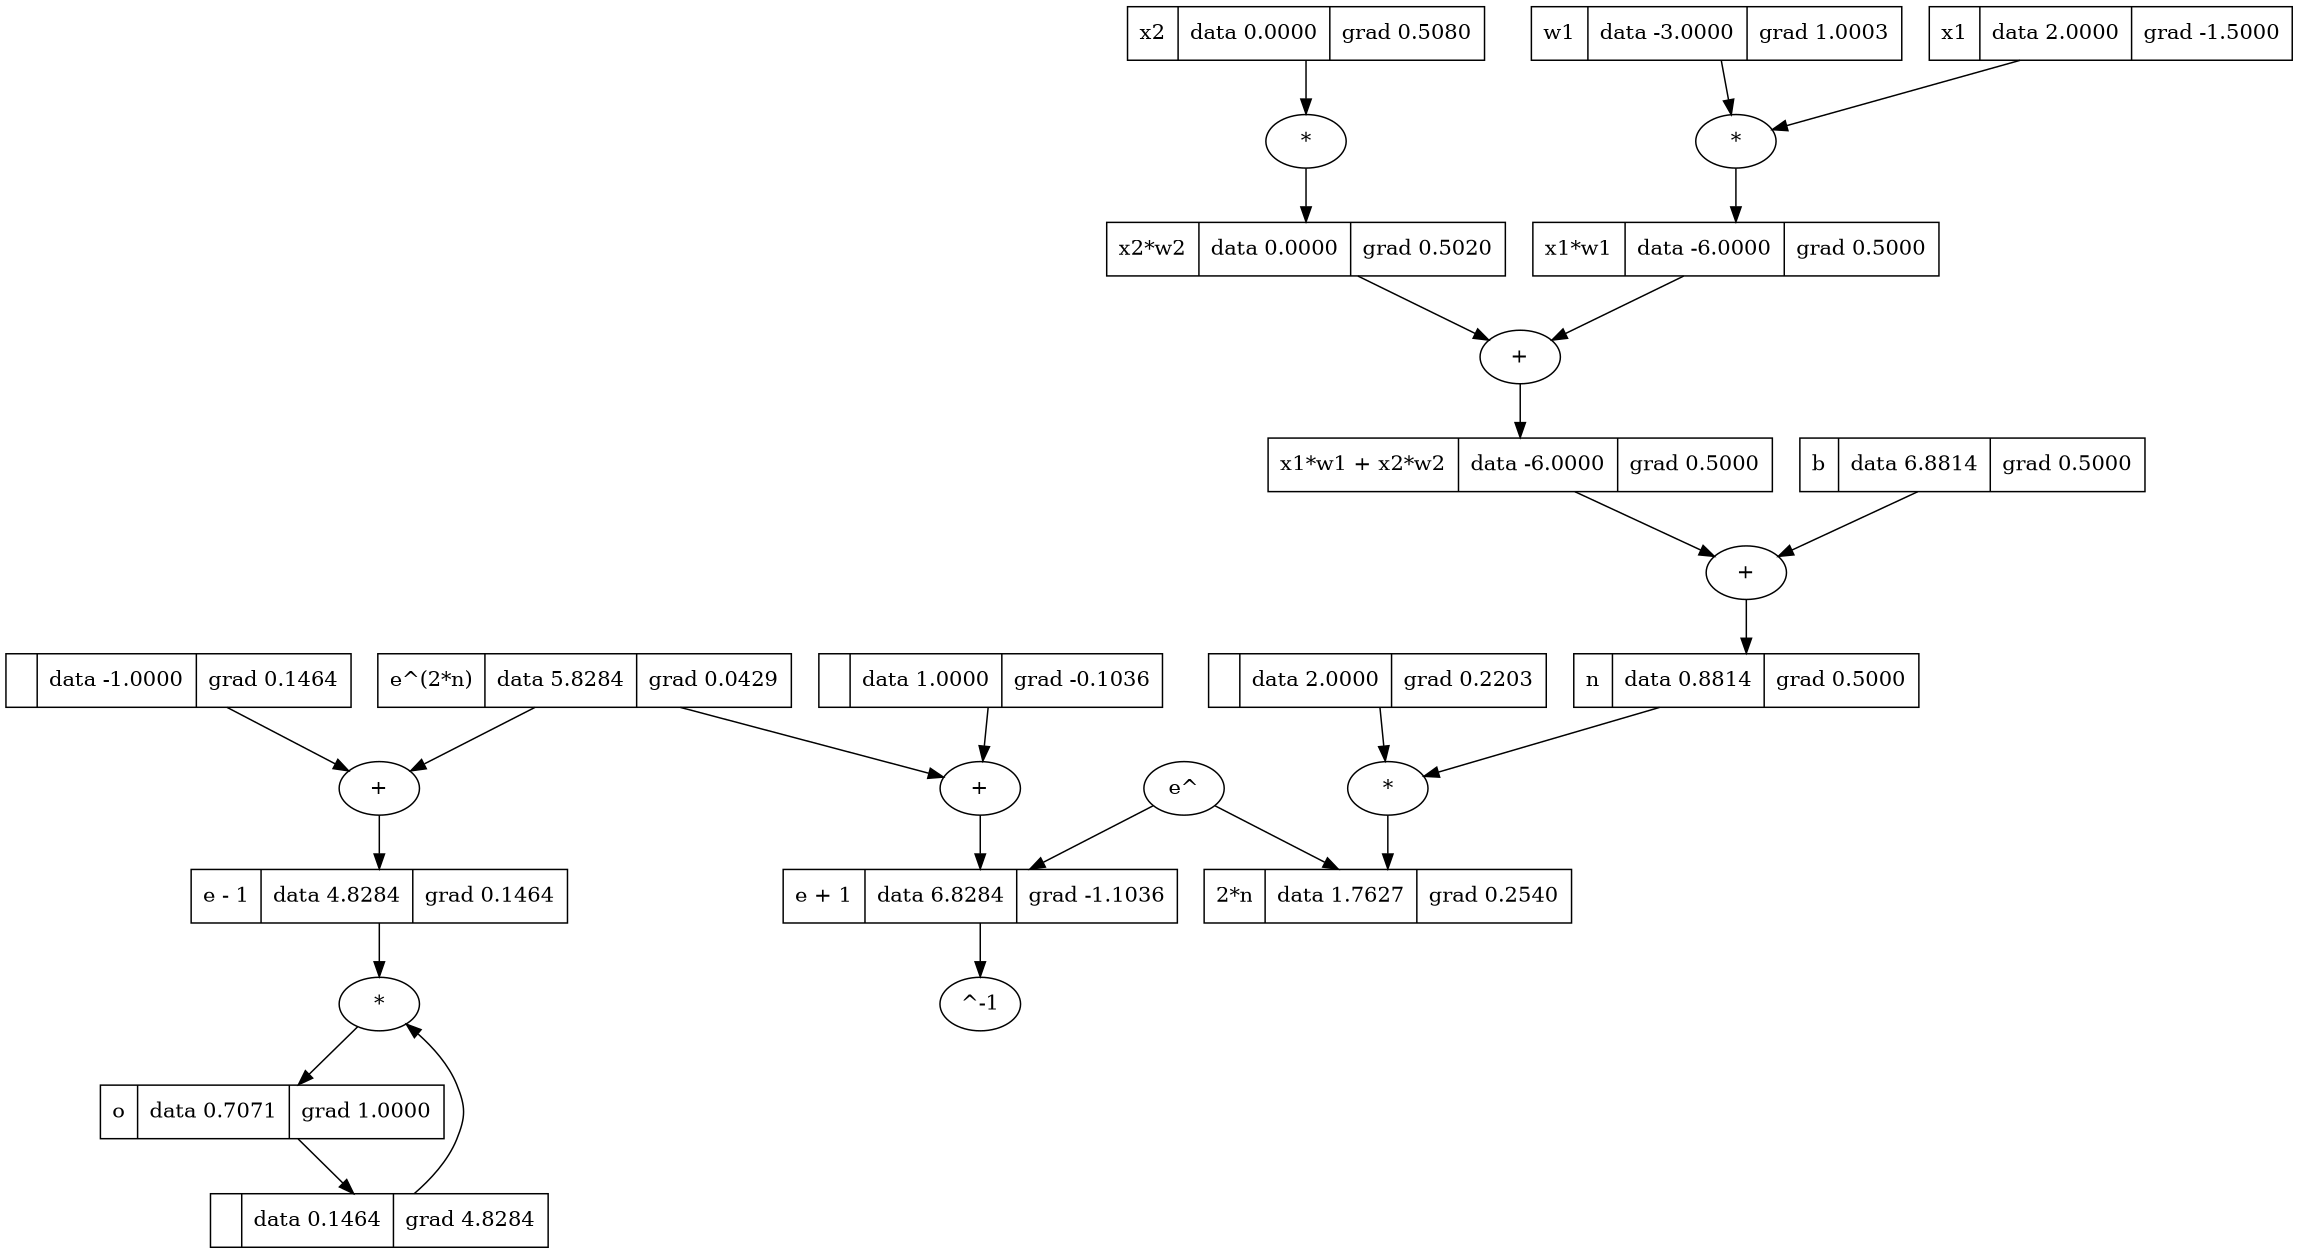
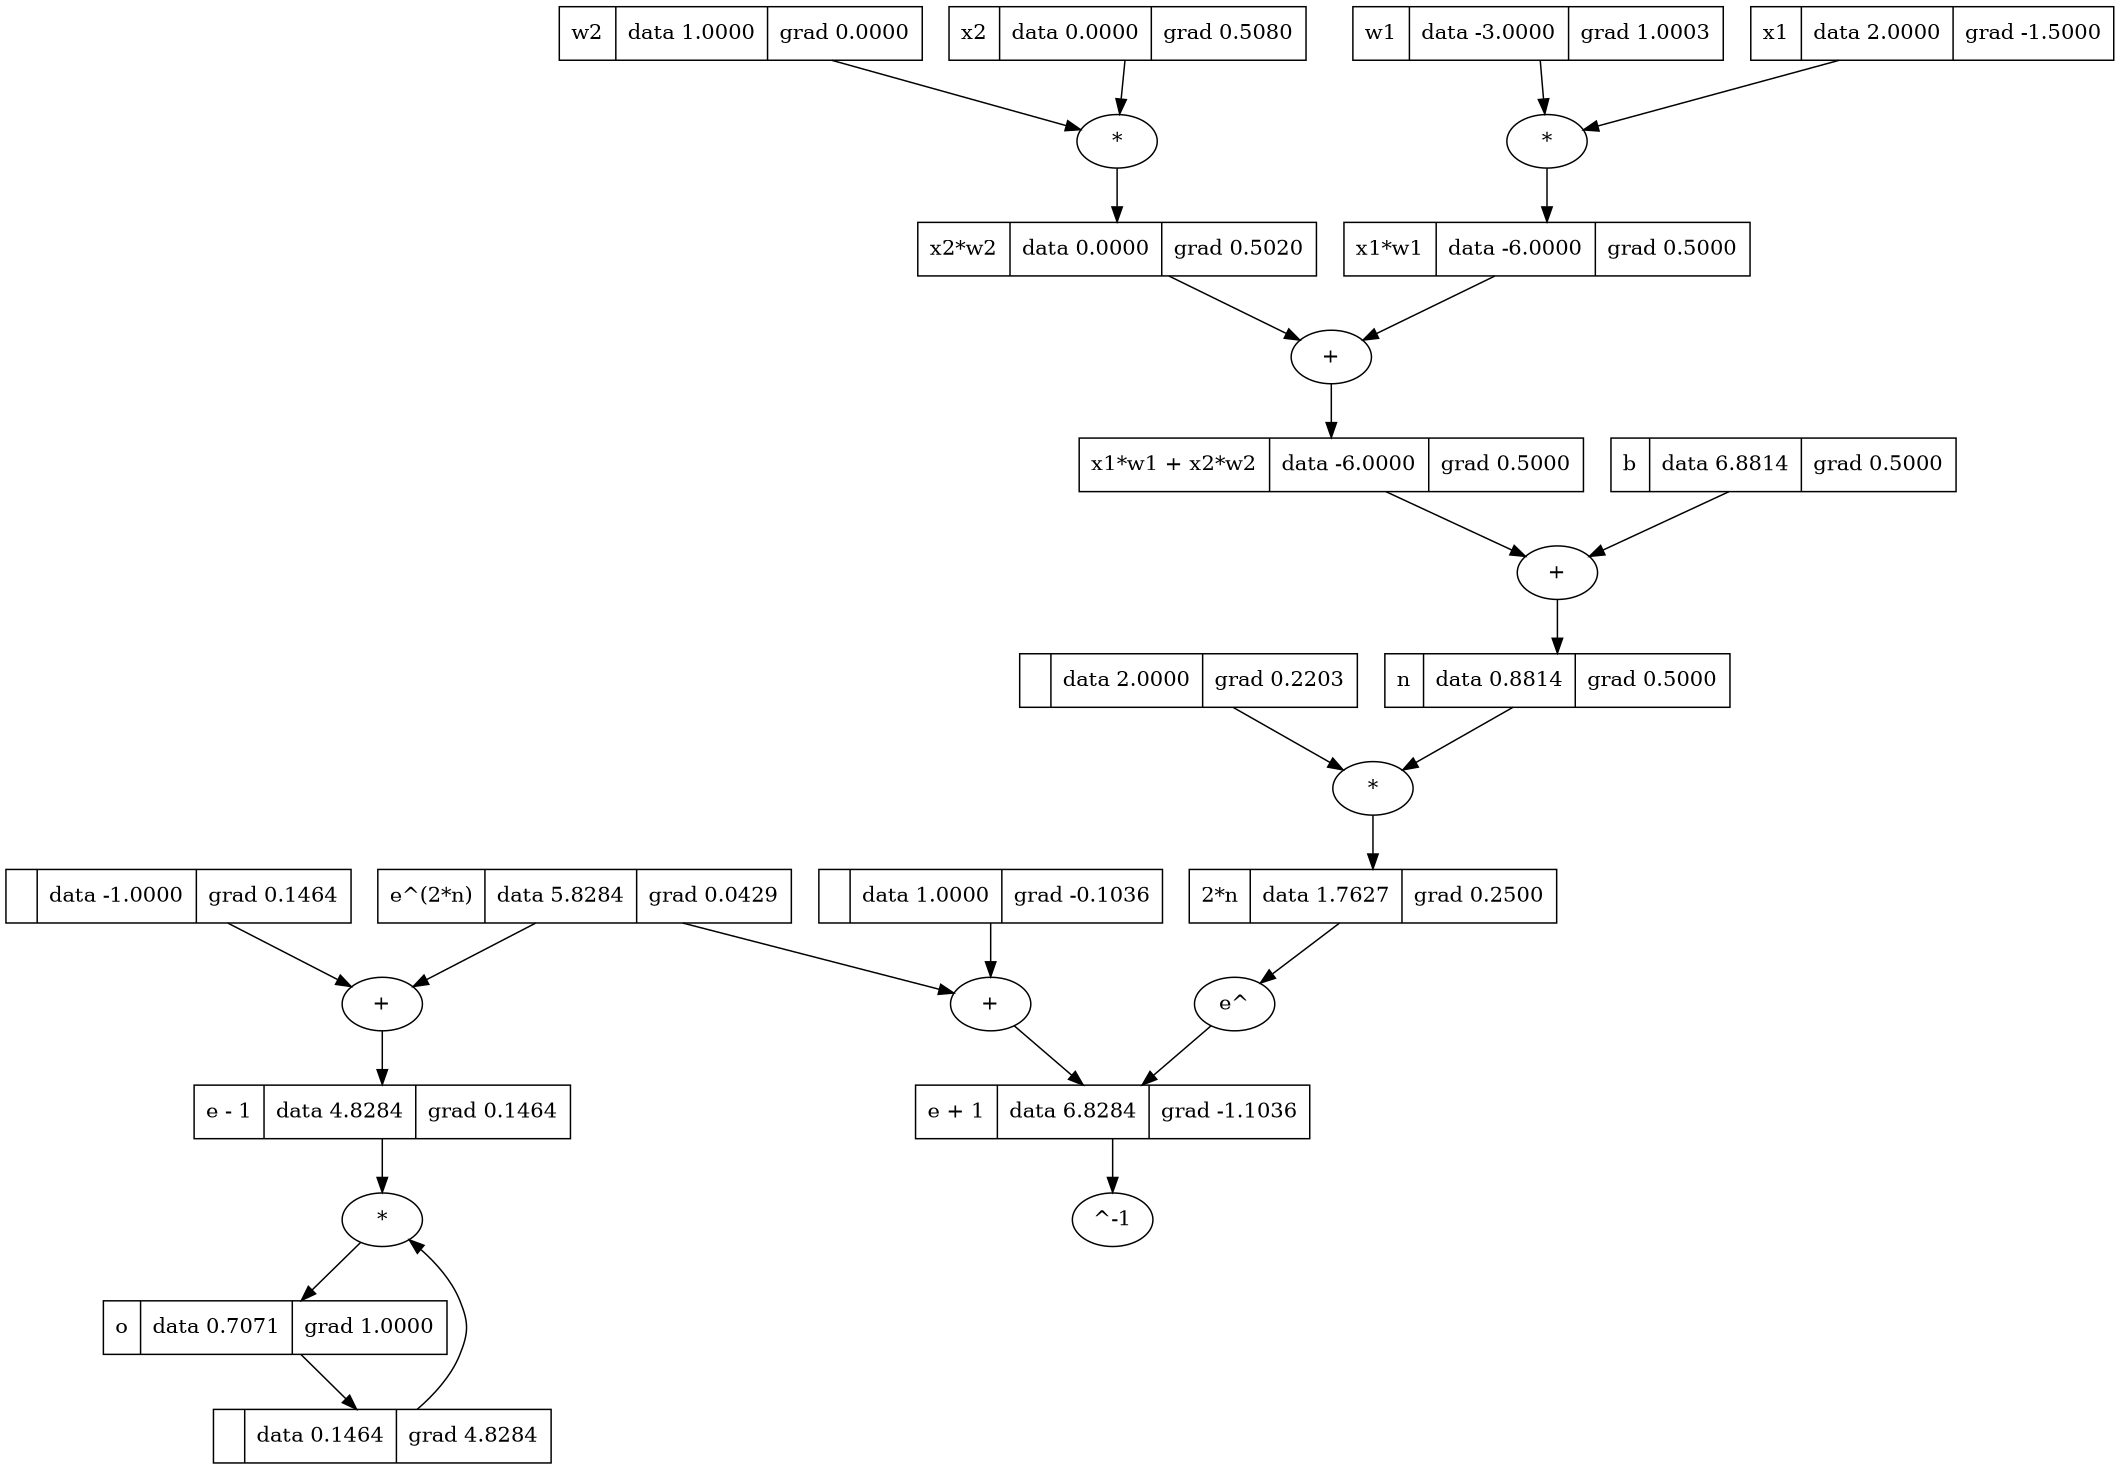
node "w2": added
edge "e^" -> "2*n": reversed
node "2*n": text "grad 0.2540" -> "grad 0.2500"
